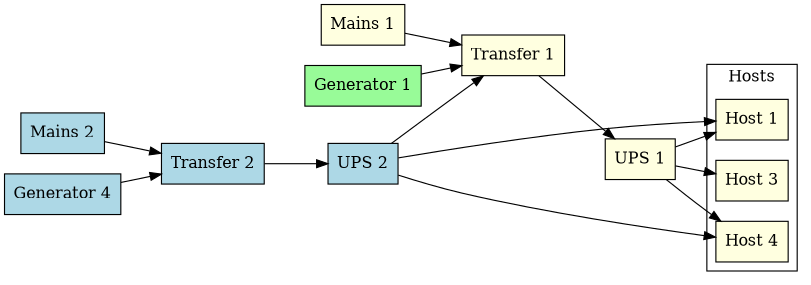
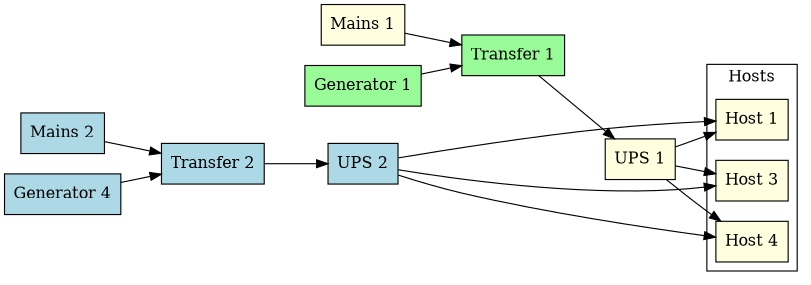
node "Transfer 1": fillcolor lightyellow -> palegreen
edge "UPS 2" -> "Transfer 1": now "UPS 2" -> "Host 3"
